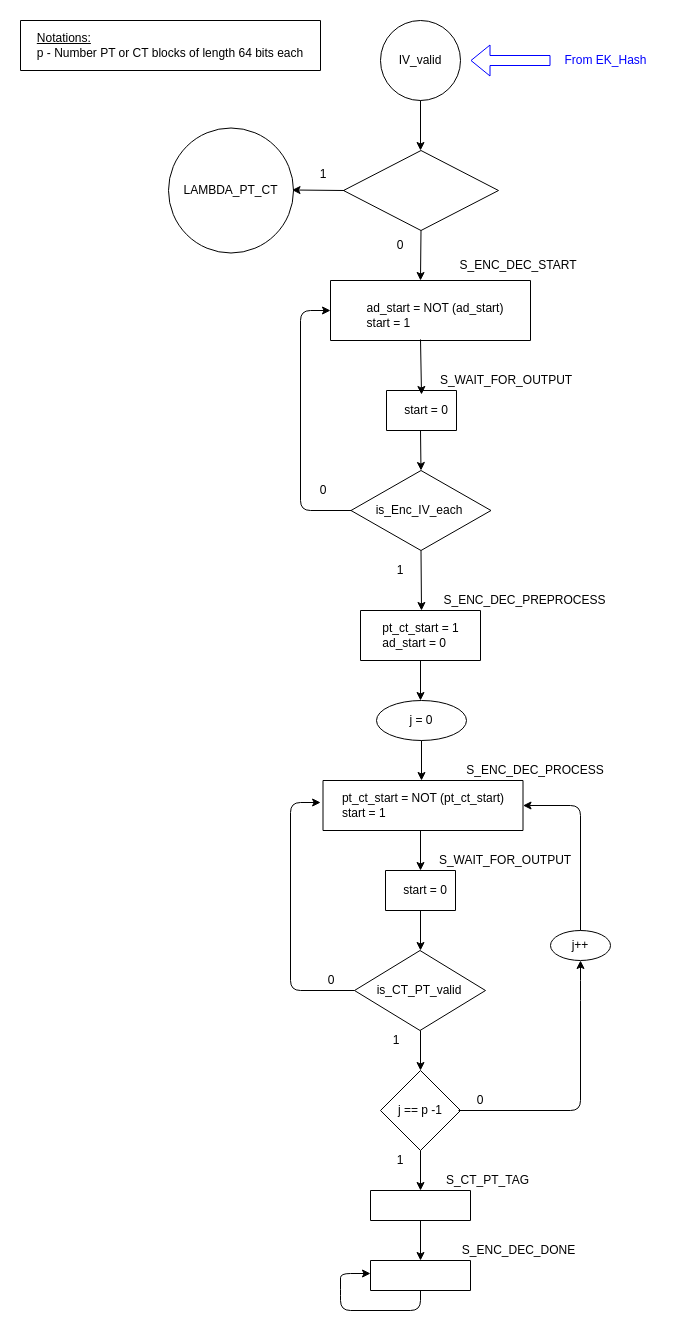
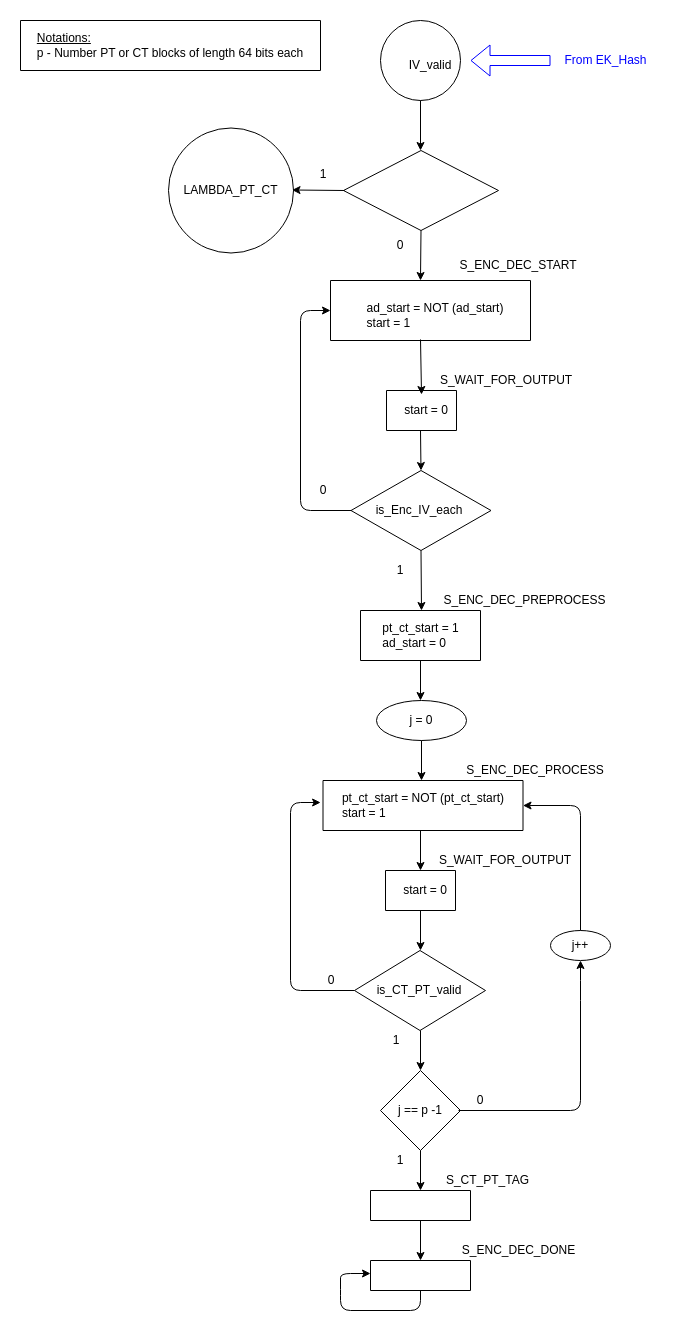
node "IV_valid": moved (421, 61) -> (431, 66)
